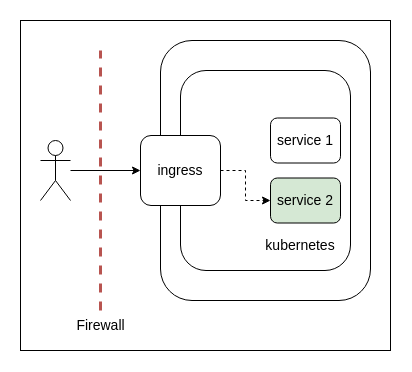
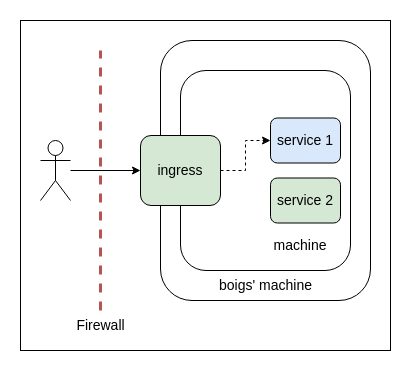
node "service 1": fillcolor #ffffff -> #dae8fc
edge "ingress" -> "service 1": added
node "ingress": fillcolor #ffffff -> #d5e8d4
edge "ingress" -> "service 2": removed
node "kubernetes": label "kubernetes" -> "machine"
node "boigs' machine": added
